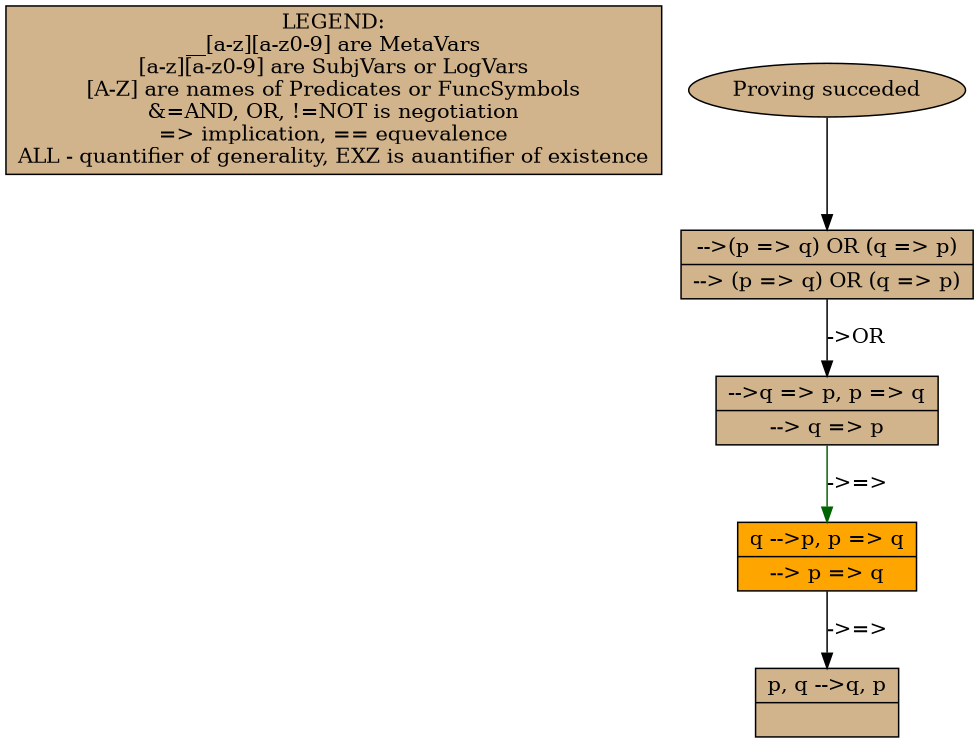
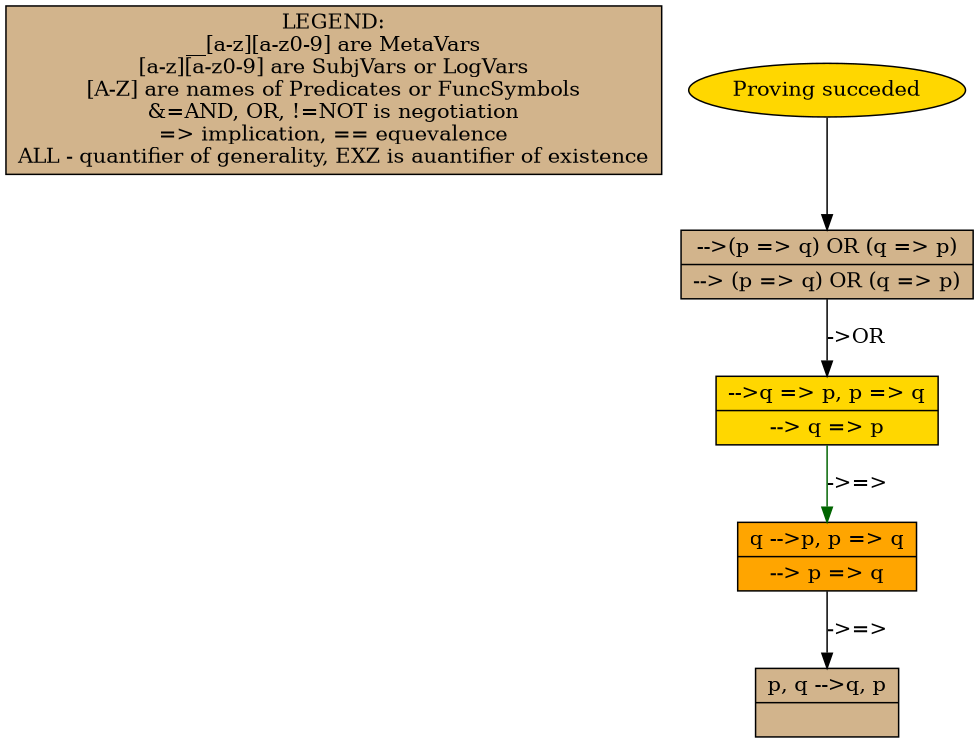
node "Proving succeded": fillcolor tan -> gold
node "-->q => p, p => q": fillcolor tan -> gold
